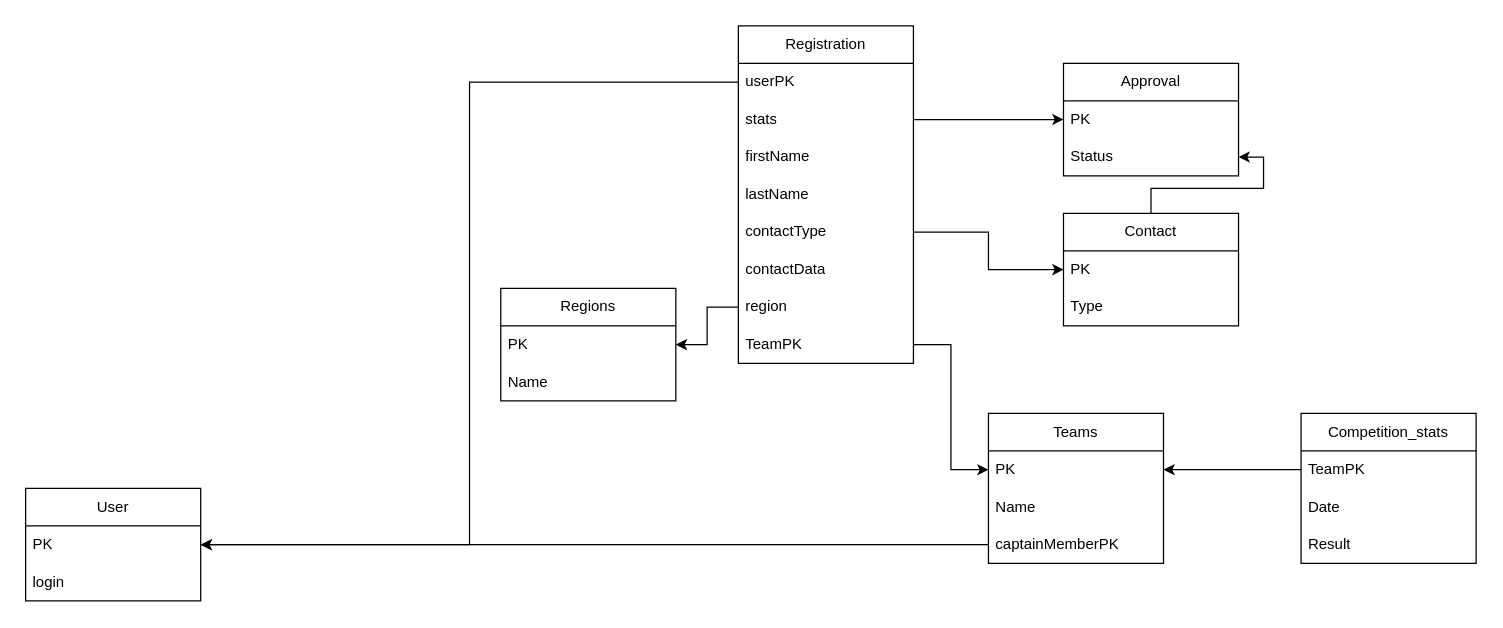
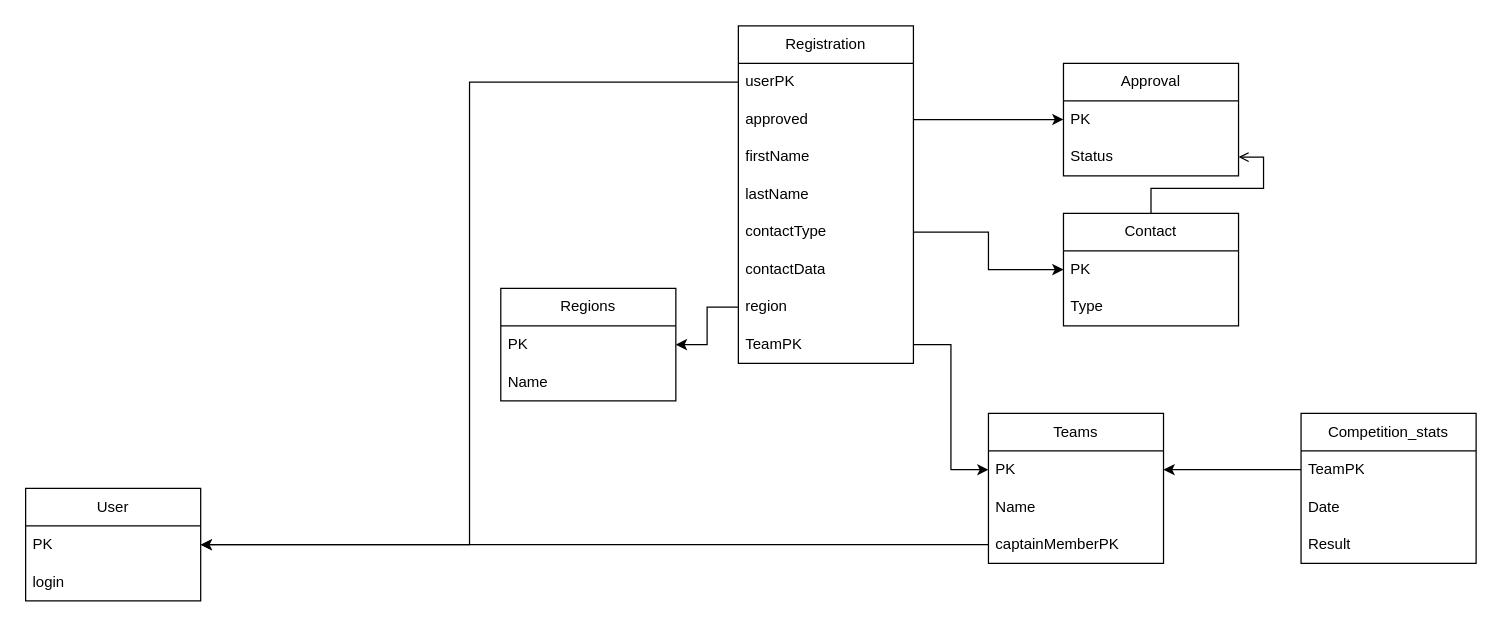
node "stats": label "stats" -> "approved"
edge "Contact" -> "Status": arrowhead classic -> open
